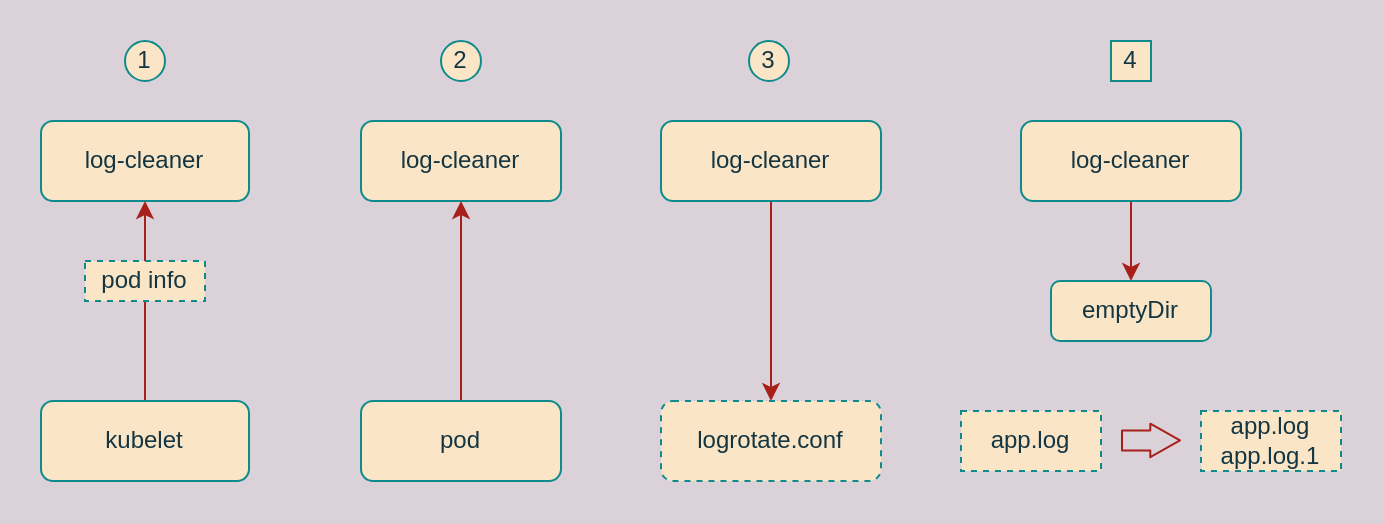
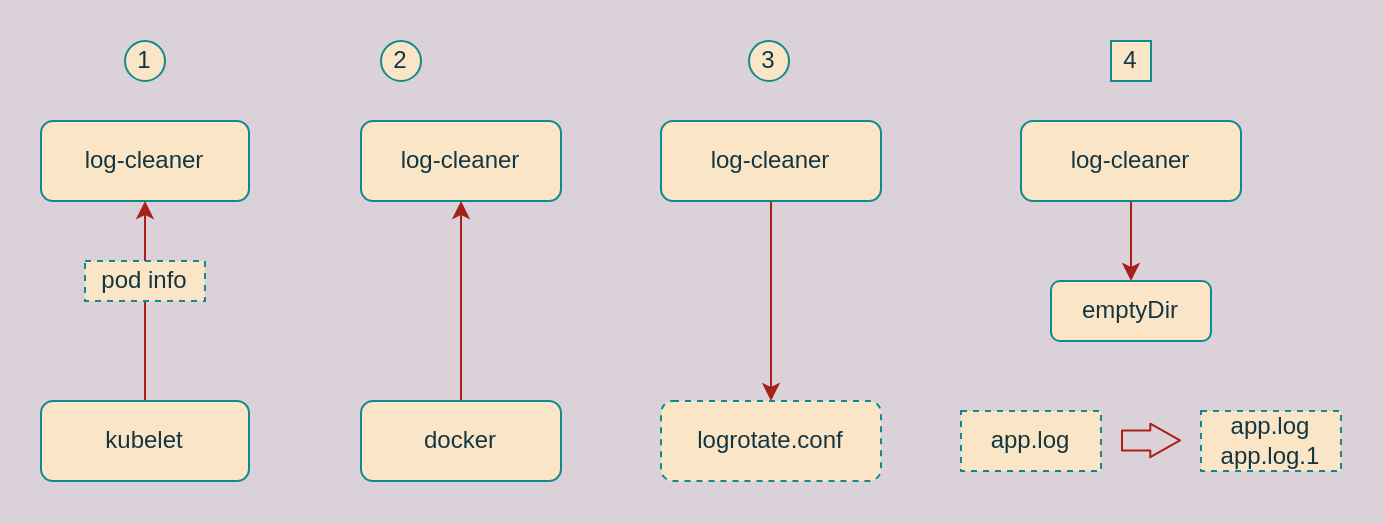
node "2": moved (461, 61) -> (401, 61)
node "pod": label "pod" -> "docker"
